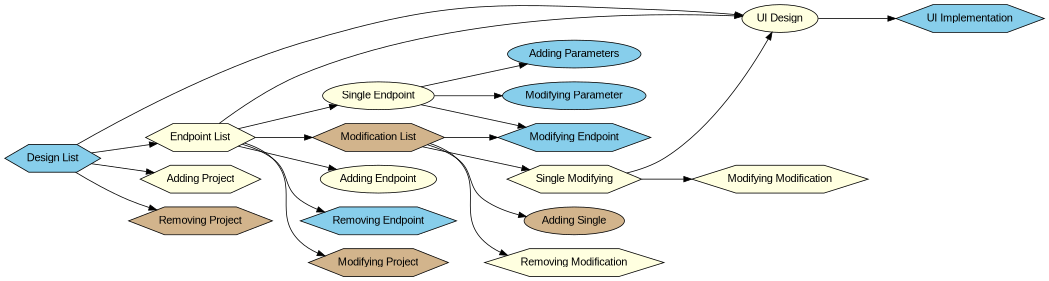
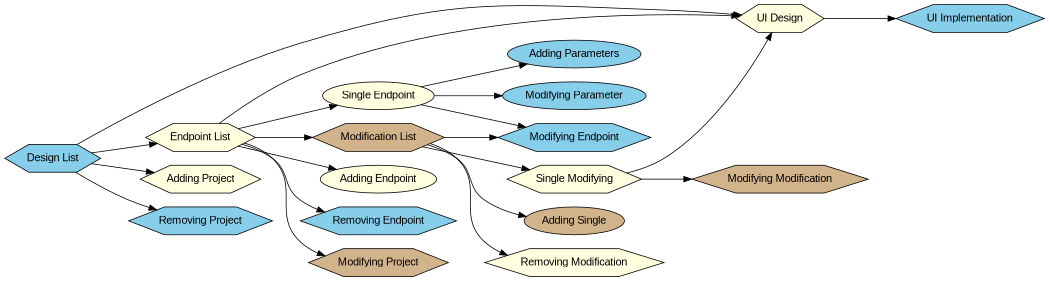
node "UI Design": shape ellipse -> hexagon
node "Modifying Modification": fillcolor lightyellow -> tan
node "Removing Project": fillcolor tan -> skyblue
